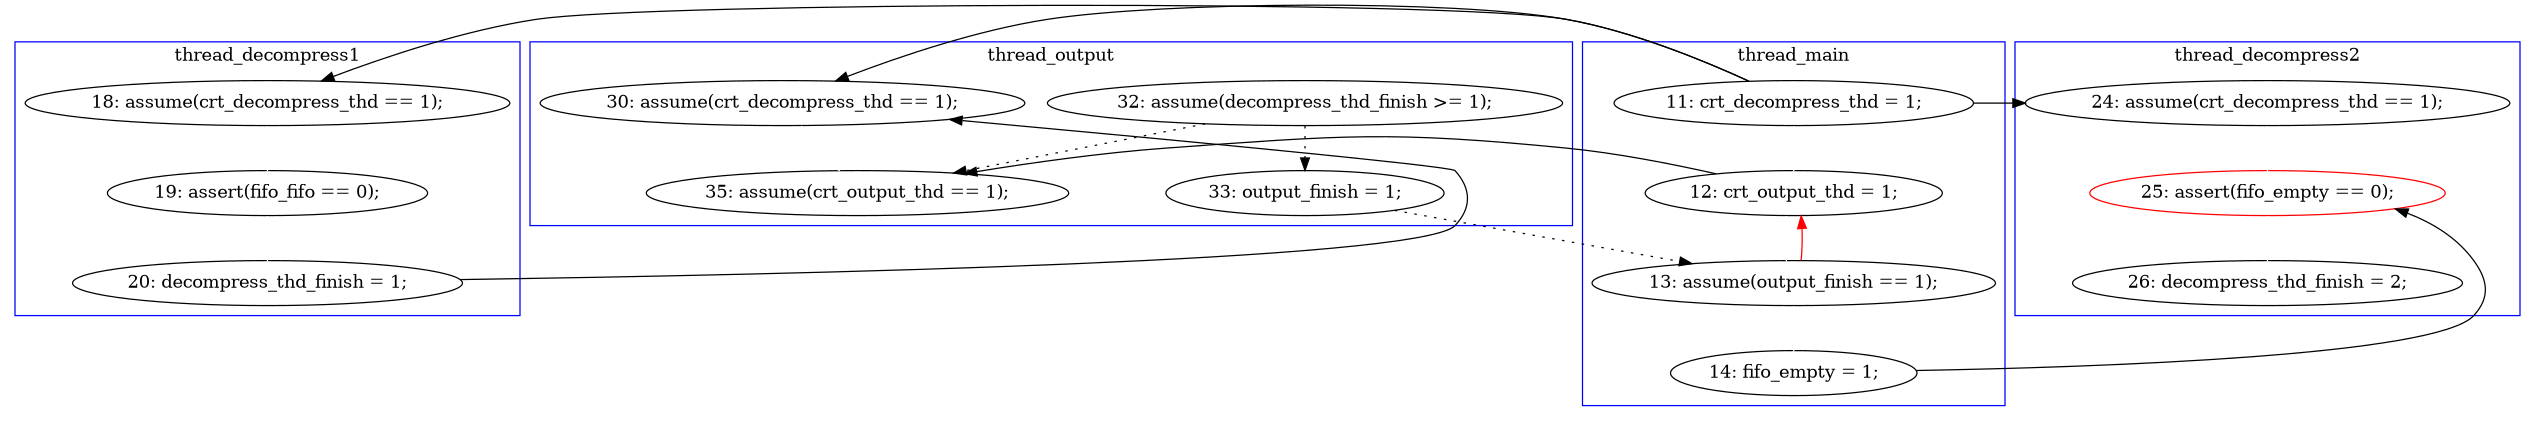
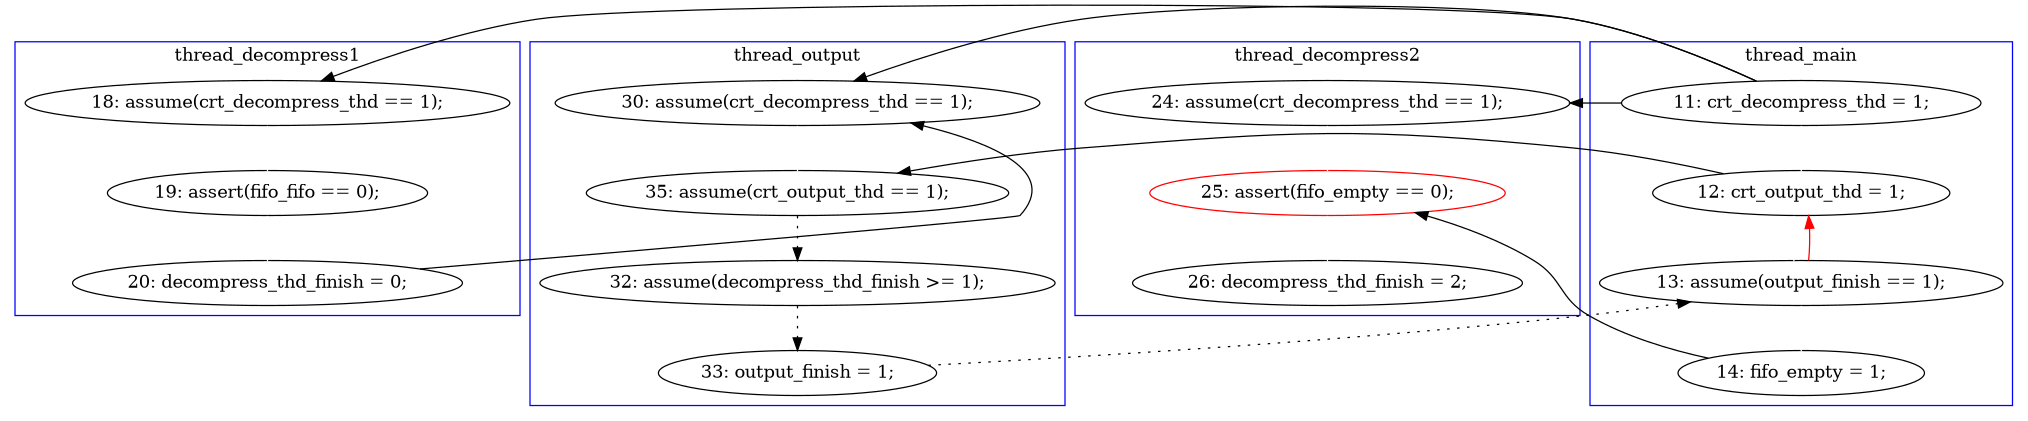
edge "32: assume(decompress_thd_finish >= 1);" -> "35: assume(crt_output_thd == 1);": reversed
node "20: decompress_thd_finish = 1;": label "20: decompress_thd_finish = 1;" -> "20: decompress_thd_finish = 0;"
